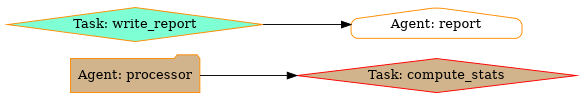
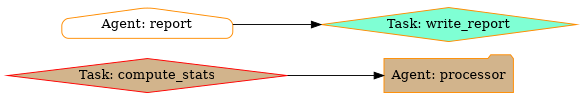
edge "Task: write_report" -> "Agent: report": reversed
edge "Agent: processor" -> "Task: compute_stats": reversed
